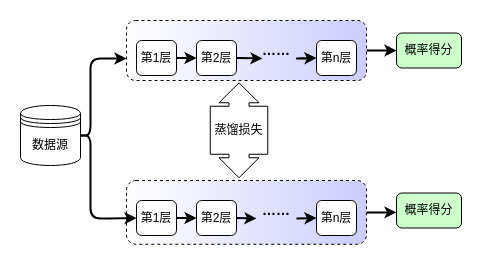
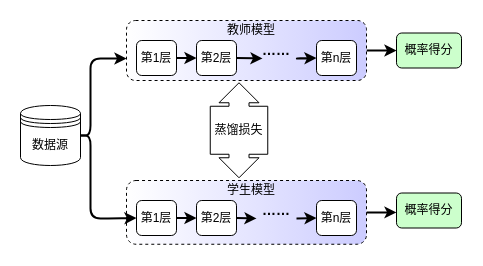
node "教师模型": added
node "学生模型": added
